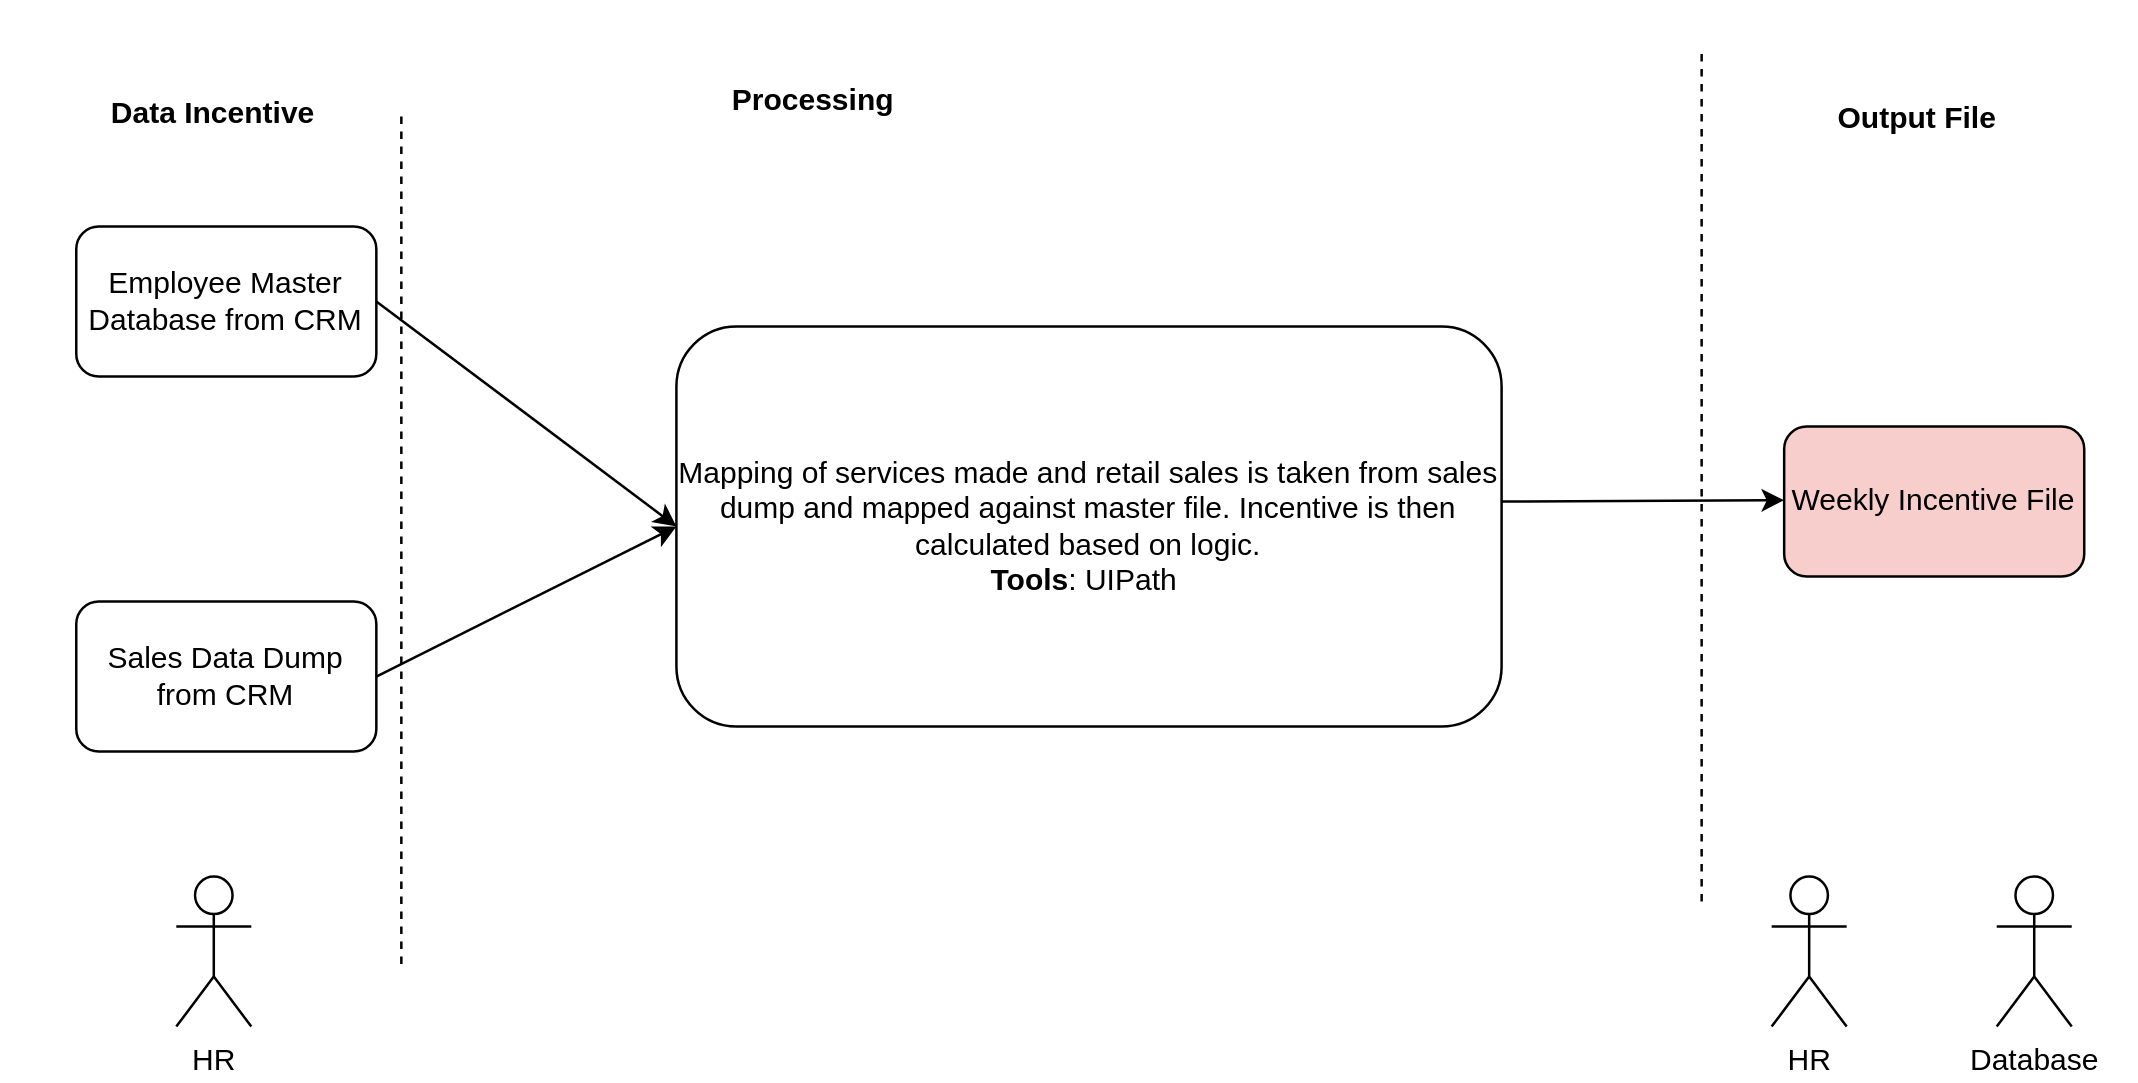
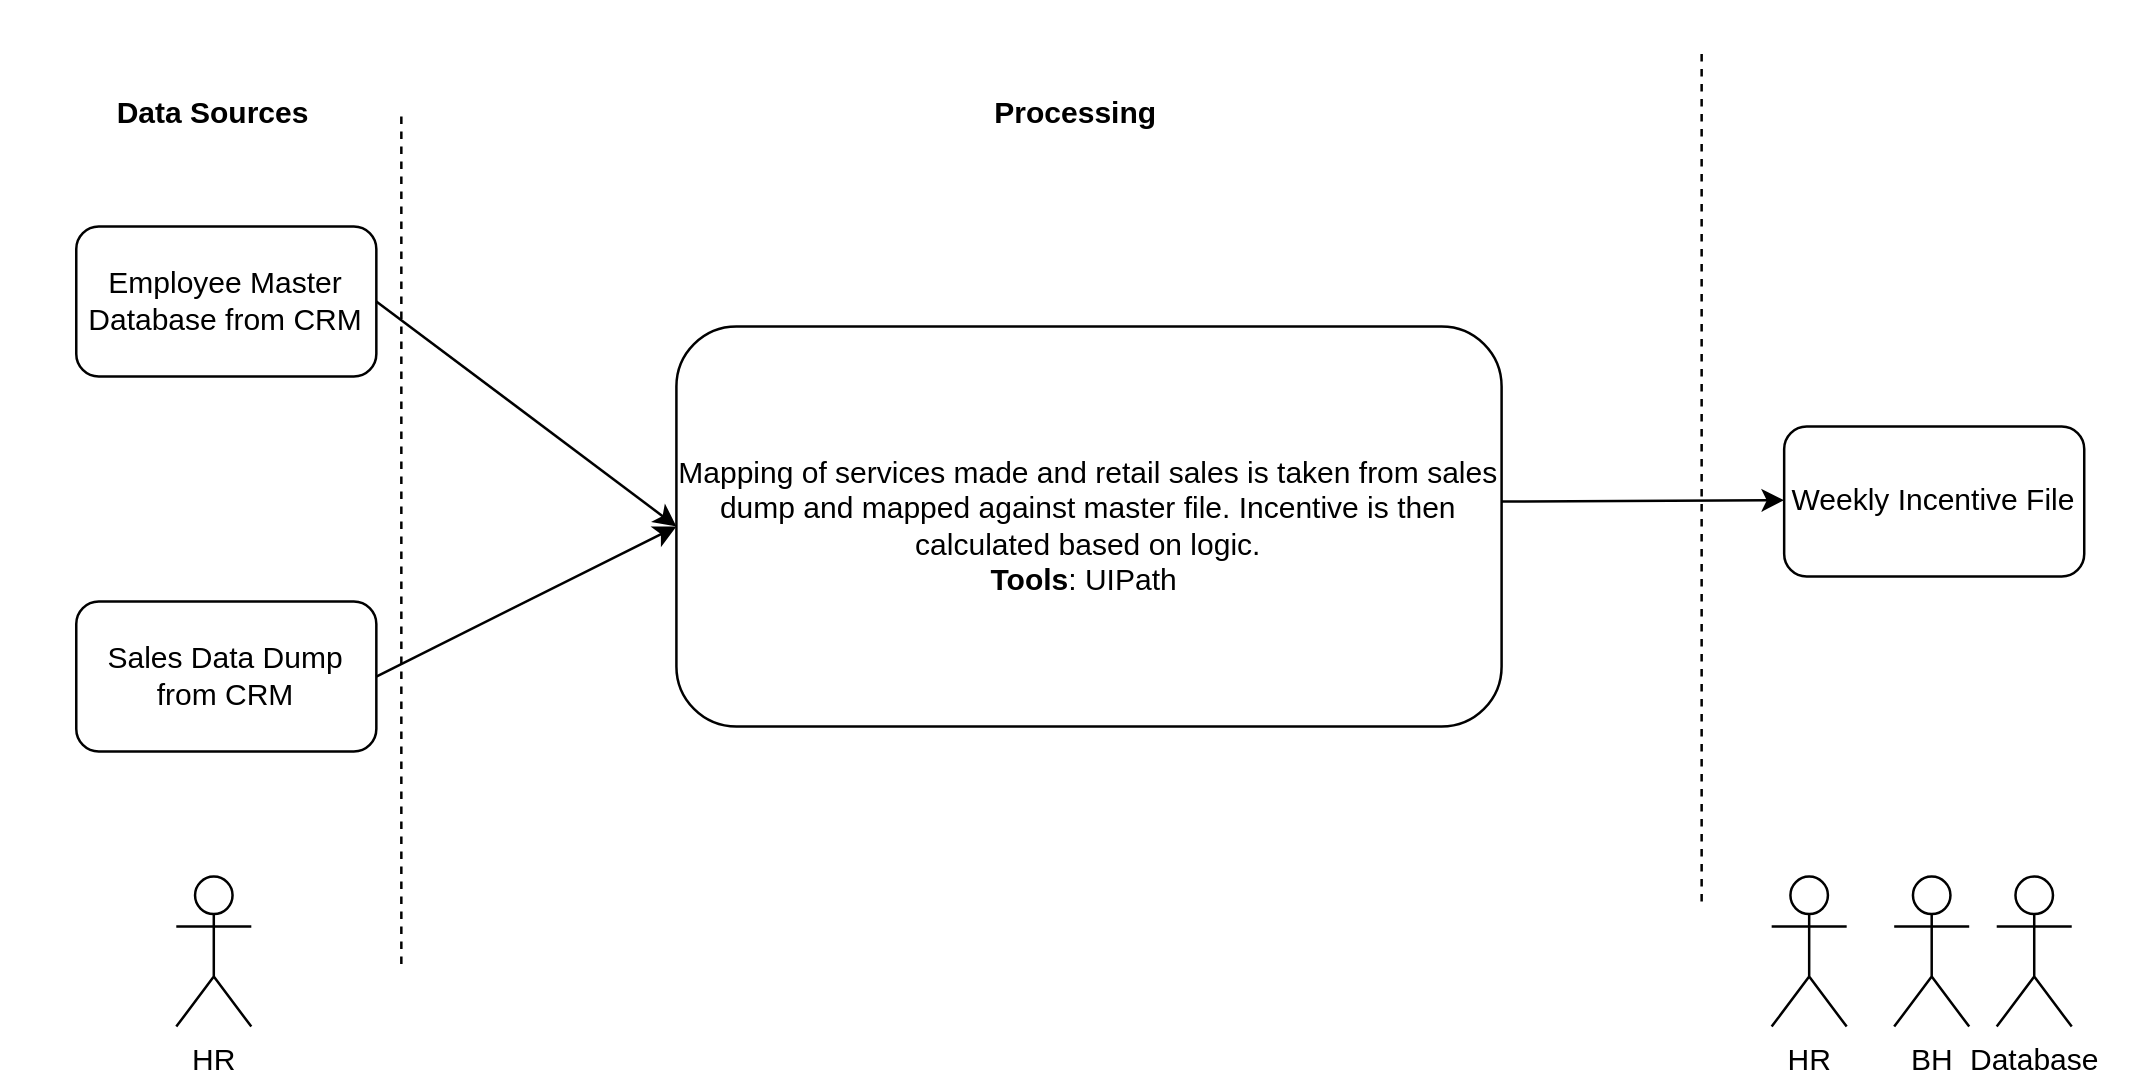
node "Processing": moved (814, 101) -> (1076, 114)
node "Data Incentive": label "Data Incentive" -> "Data Sources"
node "Output File": removed
node "Weekly Incentive File": fillcolor #f8cecc -> #ffffff
node "BH": added
